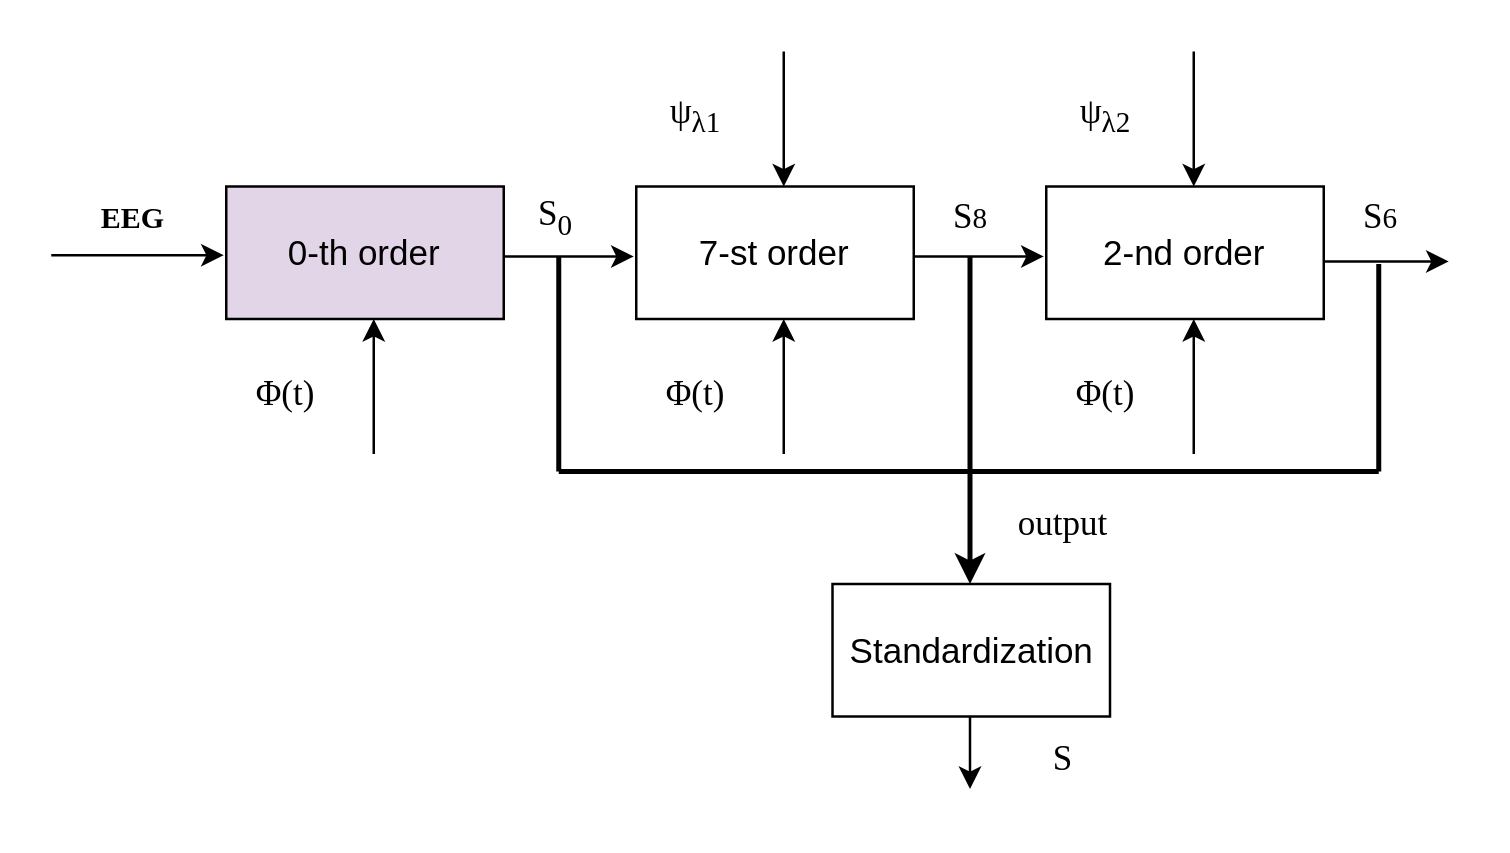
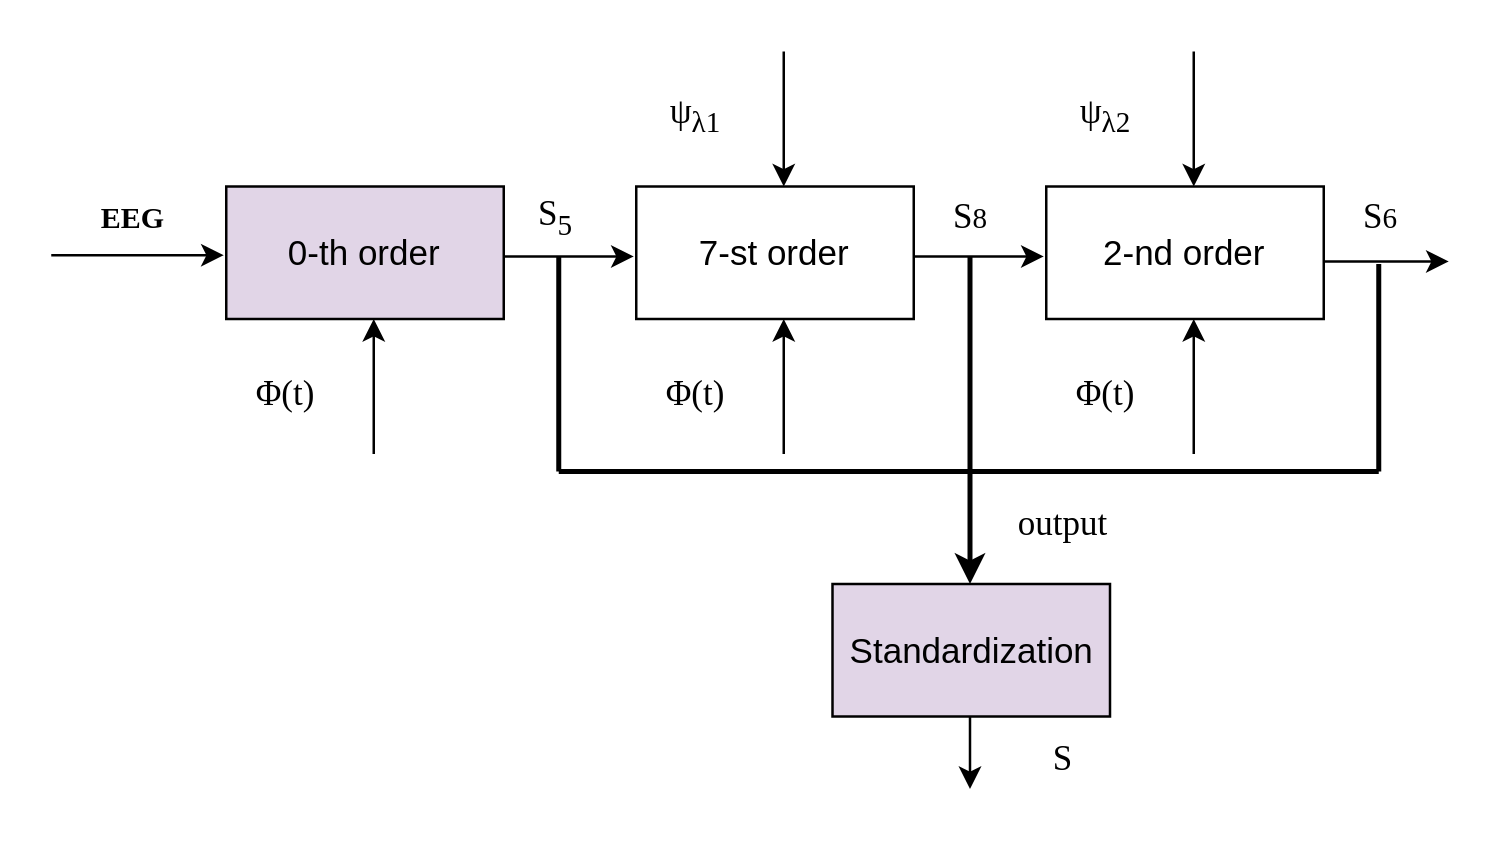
node "S0": label "S0" -> "S5"
node "Standardization": fillcolor #ffffff -> #e1d5e7
